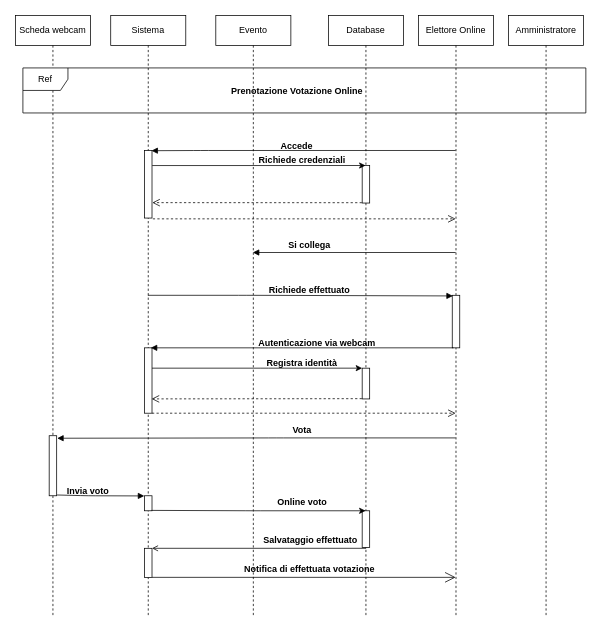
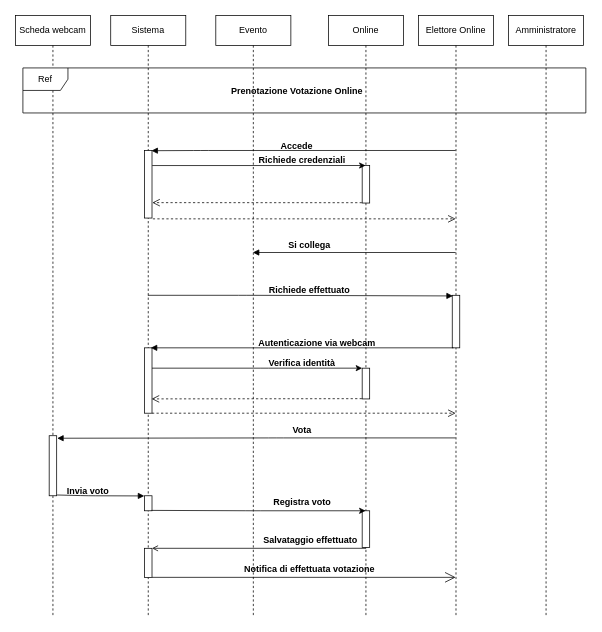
node "Database": label "Database" -> "Online"
node "Registra identità": label "Registra identità" -> "Verifica identità"
node "Online voto": label "Online voto" -> "Registra voto"
